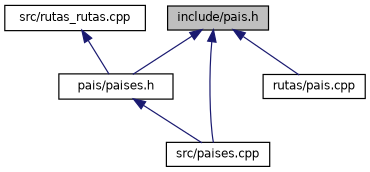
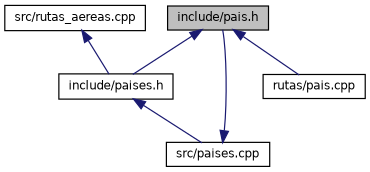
node "src/rutas_rutas.cpp": label "src/rutas_rutas.cpp" -> "src/rutas_aereas.cpp"
node "pais/paises.h": label "pais/paises.h" -> "include/paises.h"
edge "src/paises.cpp" -> "include/pais.h": reversed
